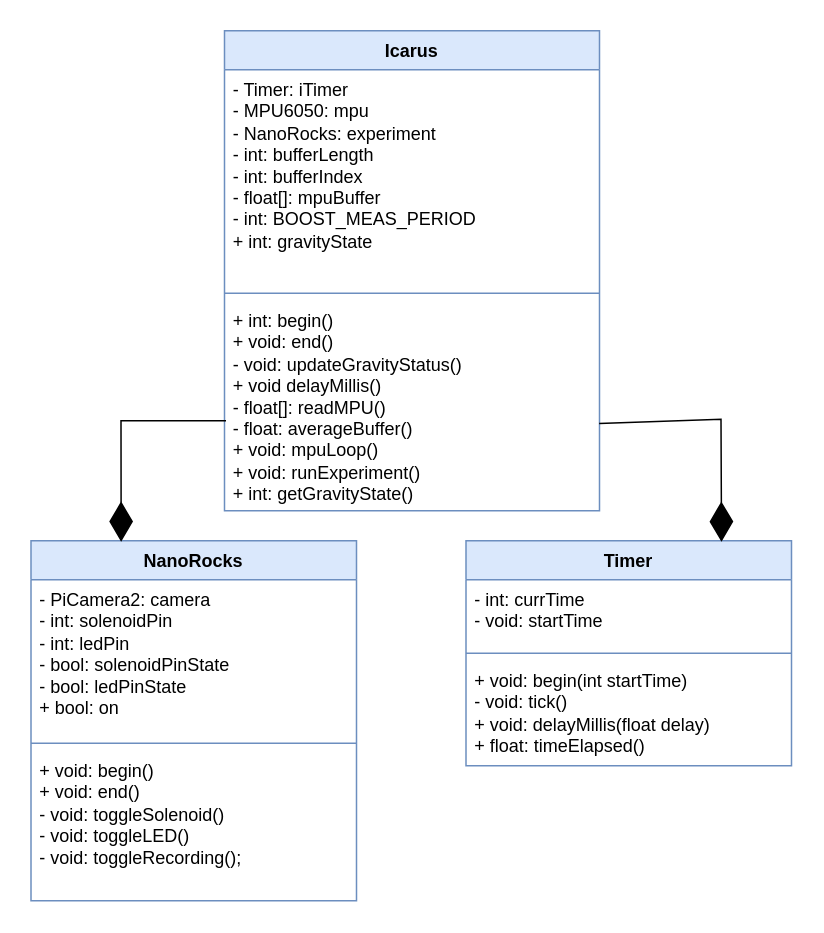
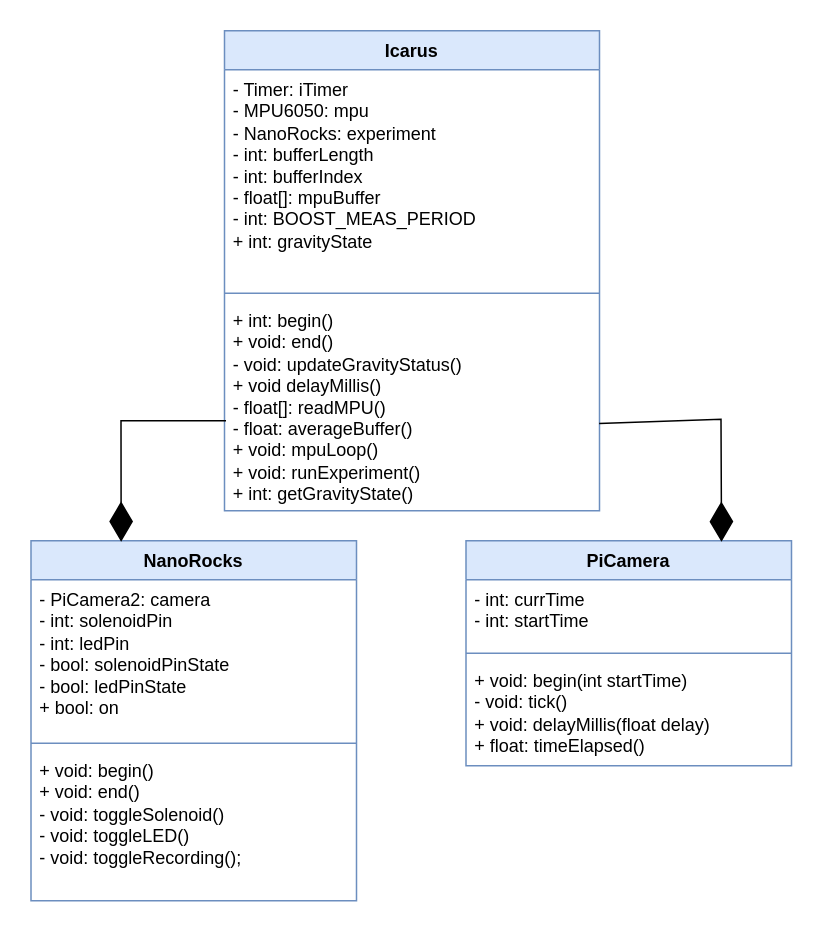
node "Timer": label "Timer" -> "PiCamera"
node "- int: currTime - void: startTime": label "- int: currTime - void: startTime" -> "- int: currTime - int: startTime"
